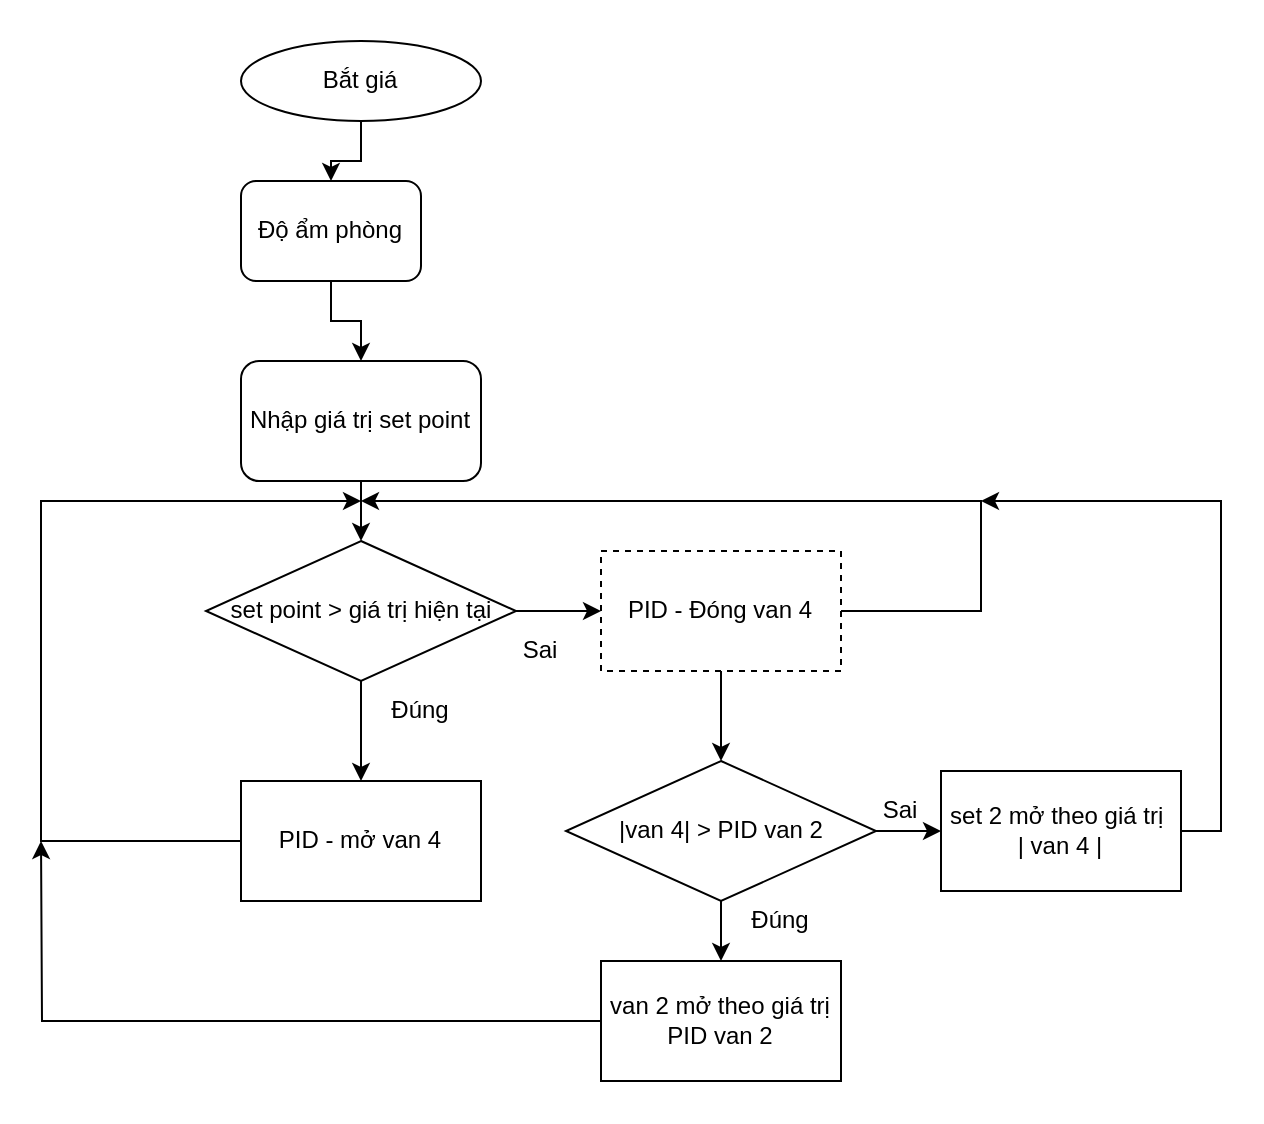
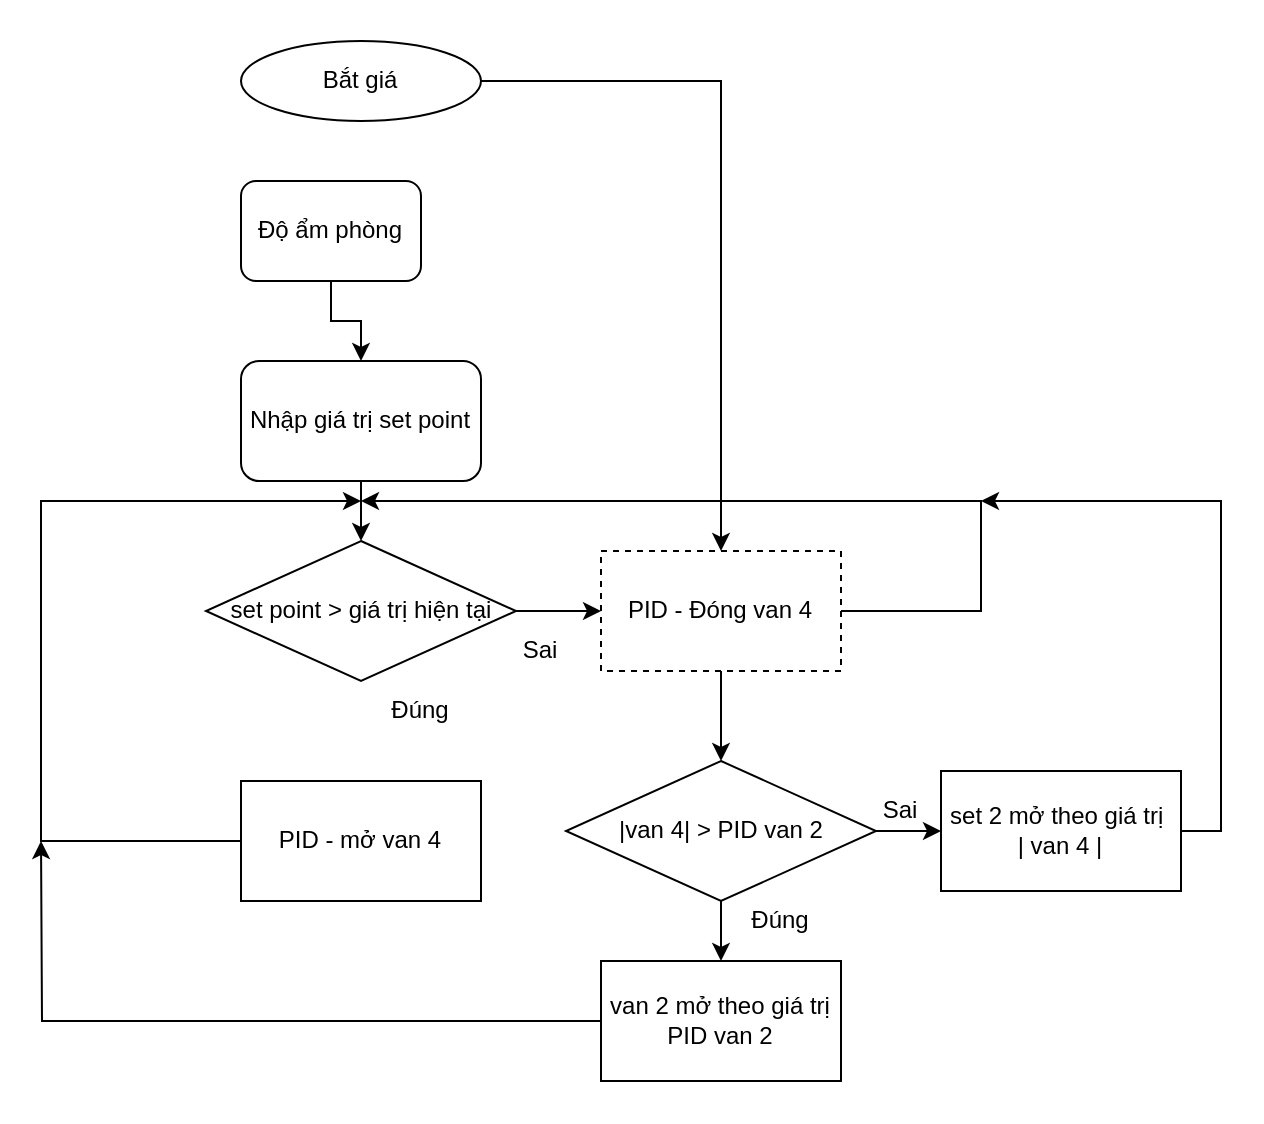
edge "Bắt giá" -> "Độ ẩm phòng": now "Bắt giá" -> "PID - Đóng van 4"
edge "set point > giá trị hiện tại" -> "PID - mở van 4": removed
